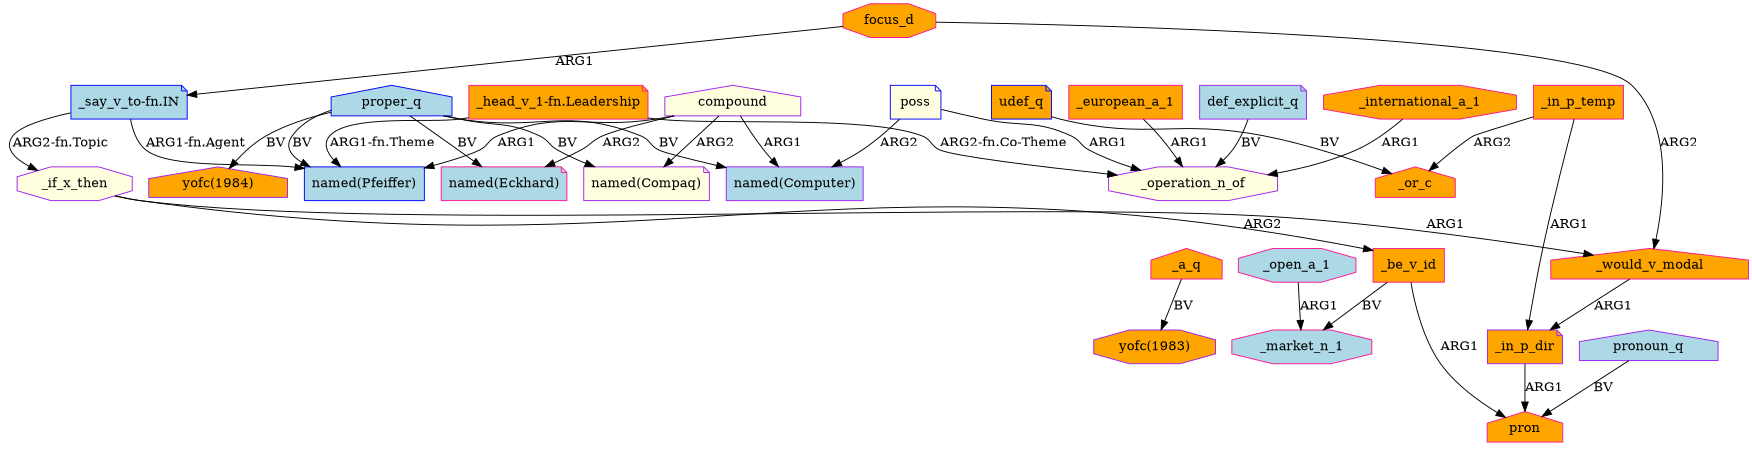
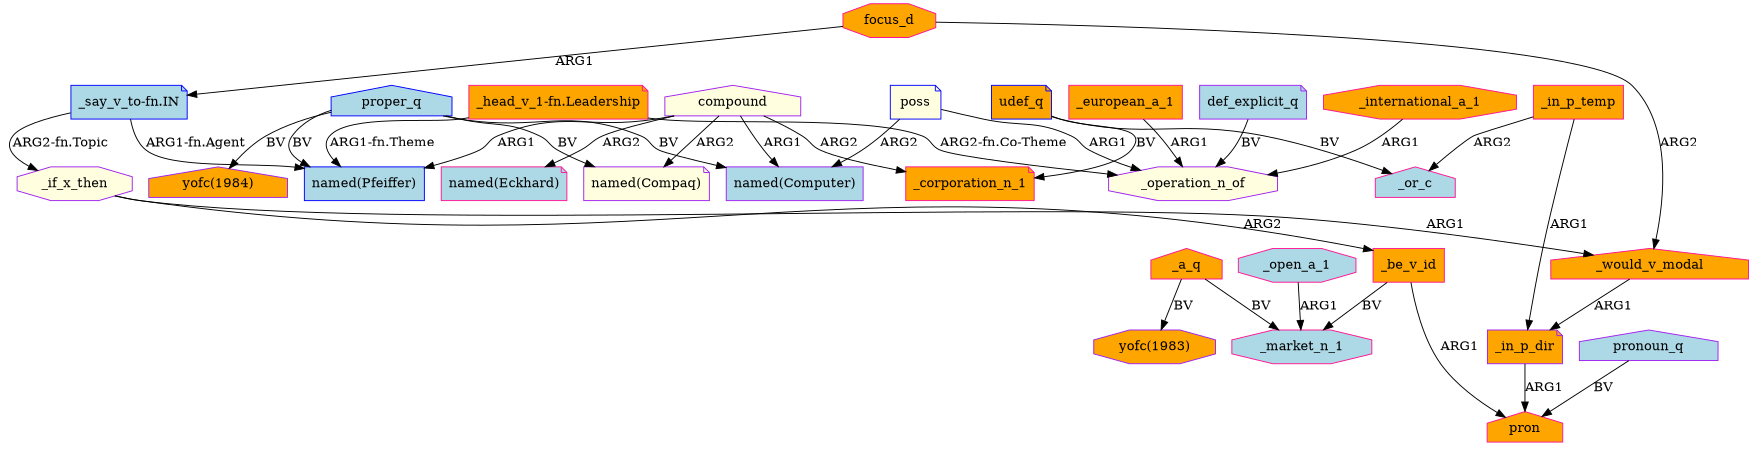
edge "proper_q" -> "named(Eckhard)": removed, label "BV"
node "_corporation_n_1": added
node "_or_c": fillcolor orange -> lightblue
edge "_a_q" -> "_market_n_1": added, label "BV"
